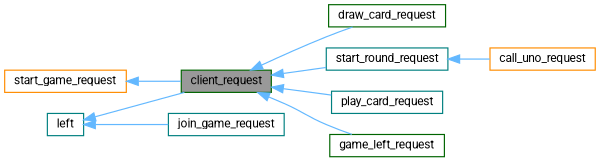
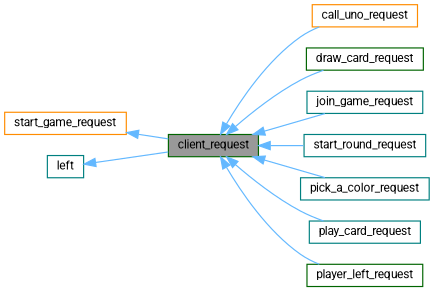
edge "call_uno_request" -> "start_round_request": now "call_uno_request" -> "client_request"
edge "join_game_request" -> "left": now "join_game_request" -> "client_request"
node "game_left_request": label "game_left_request" -> "player_left_request"
node "pick_a_color_request": added
